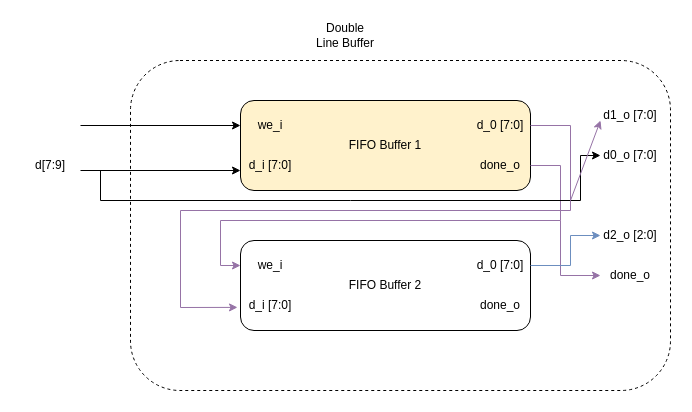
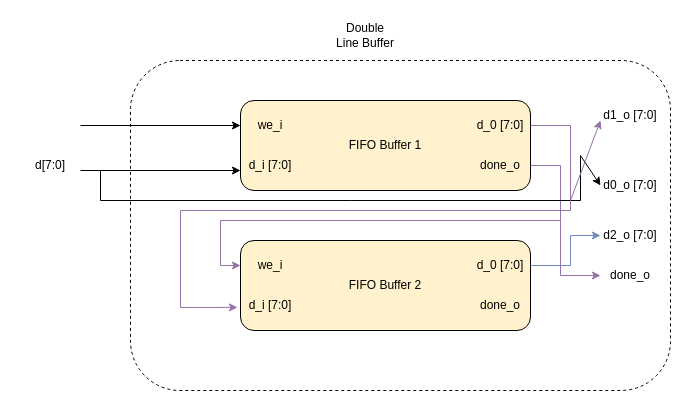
node "Double Line Buffer": moved (346, 36) -> (366, 36)
node "d0_o [7:0]": moved (631, 156) -> (631, 186)
node "d[7:9]": label "d[7:9]" -> "d[7:0]"
node "d2_o [2:0]": label "d2_o [2:0]" -> "d2_o [7:0]"
node "FIFO Buffer 2": fillcolor #ffffff -> #fff2cc
